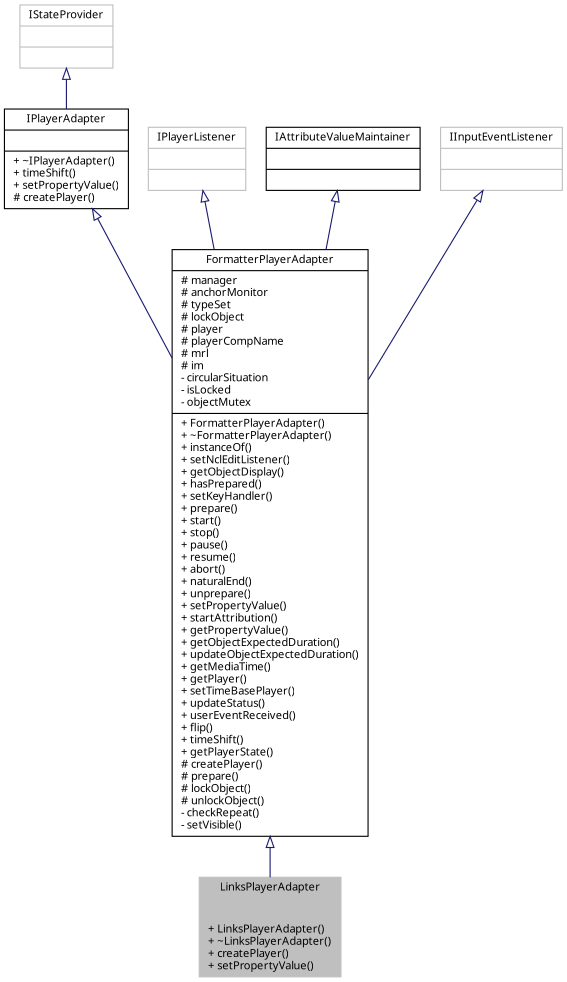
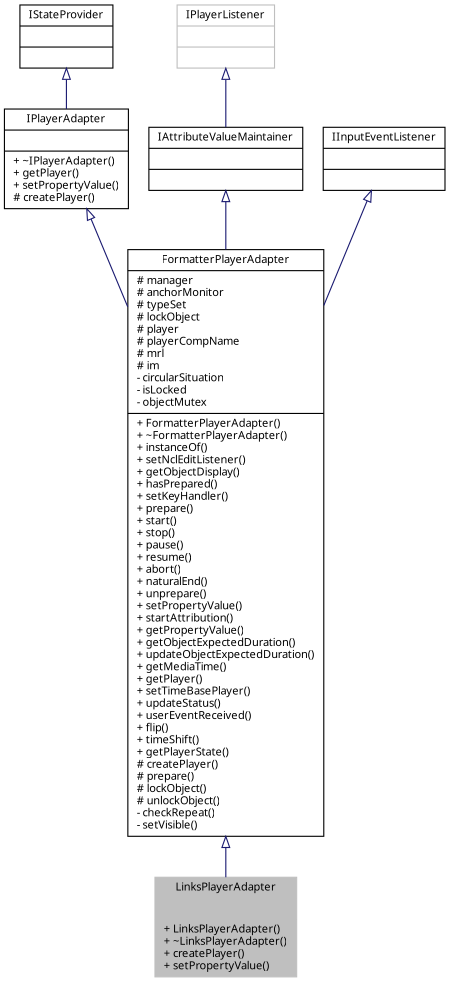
node "IStateProvider": color grey75 -> black
node "IInputEventListener": color grey75 -> black
node "IPlayerAdapter": text "+ timeShift()" -> "+ getPlayer()"
edge "FormatterPlayerAdapter" -> "IPlayerListener": now "IAttributeValueMaintainer" -> "IPlayerListener"
